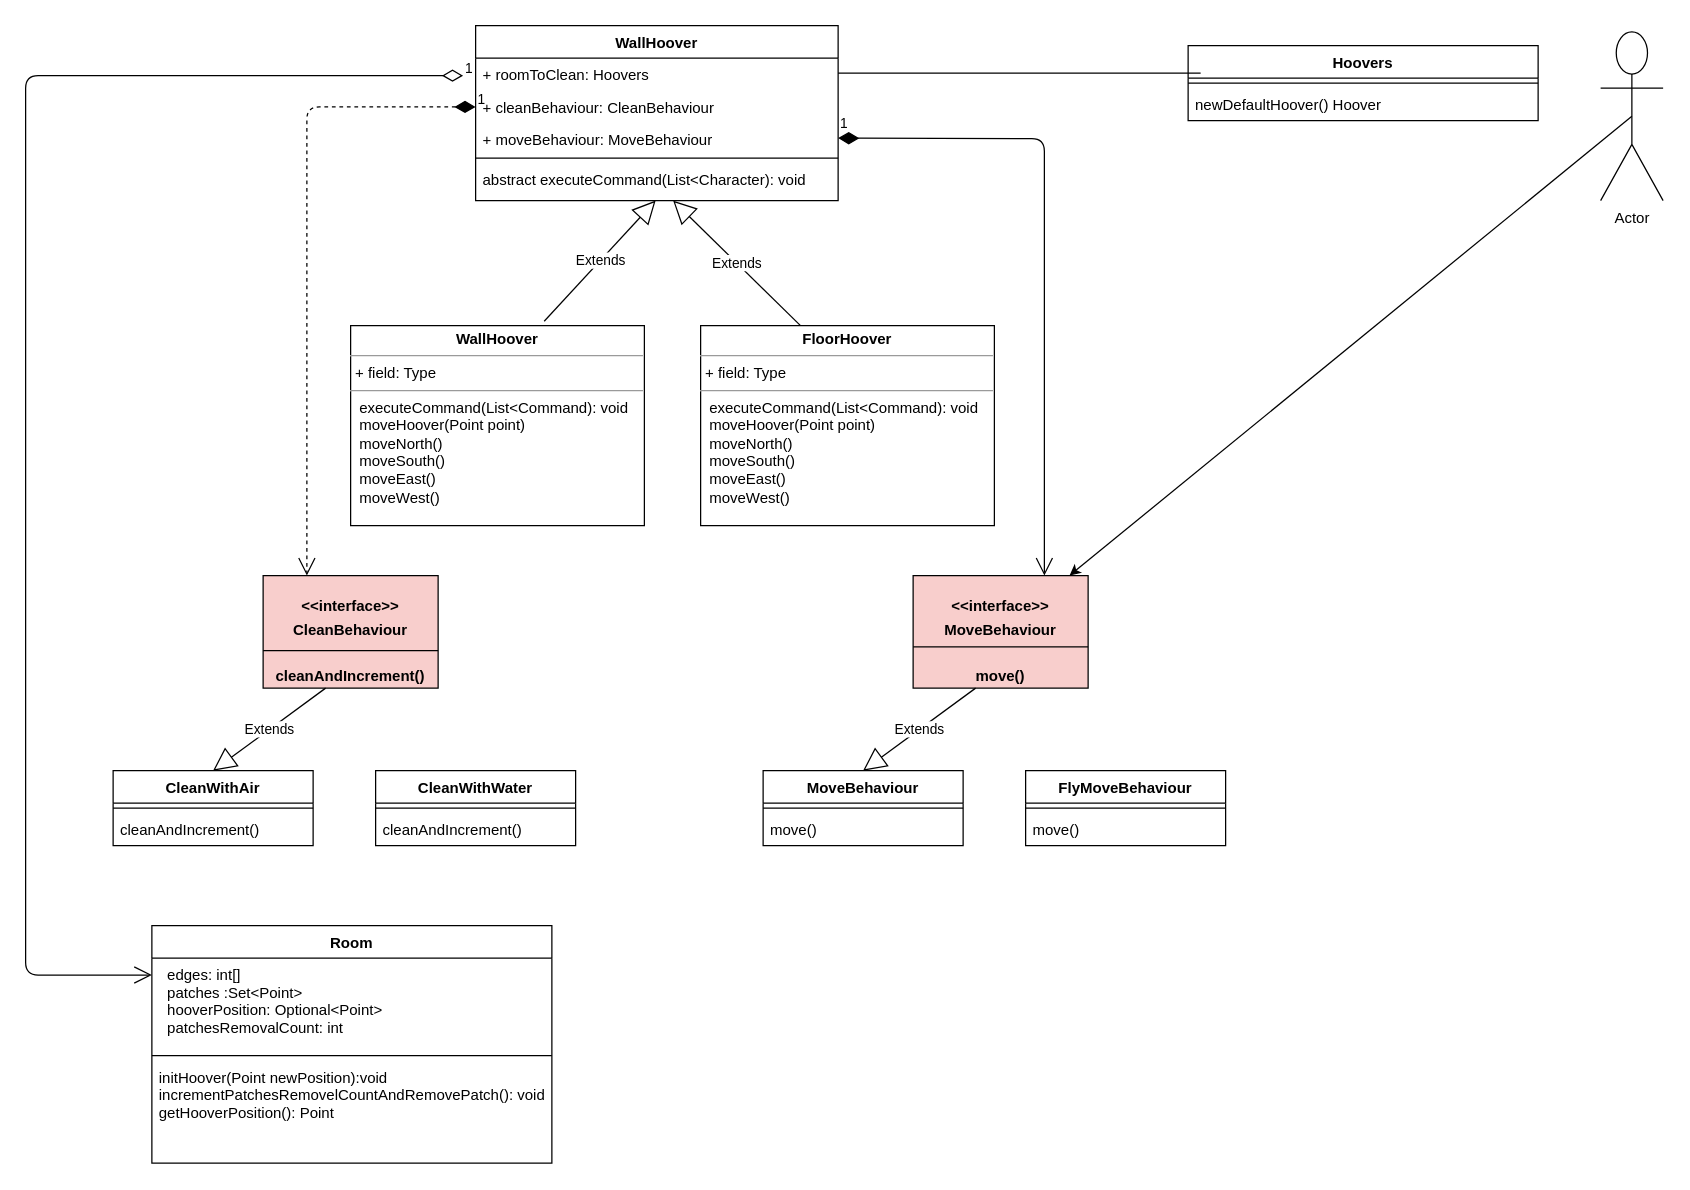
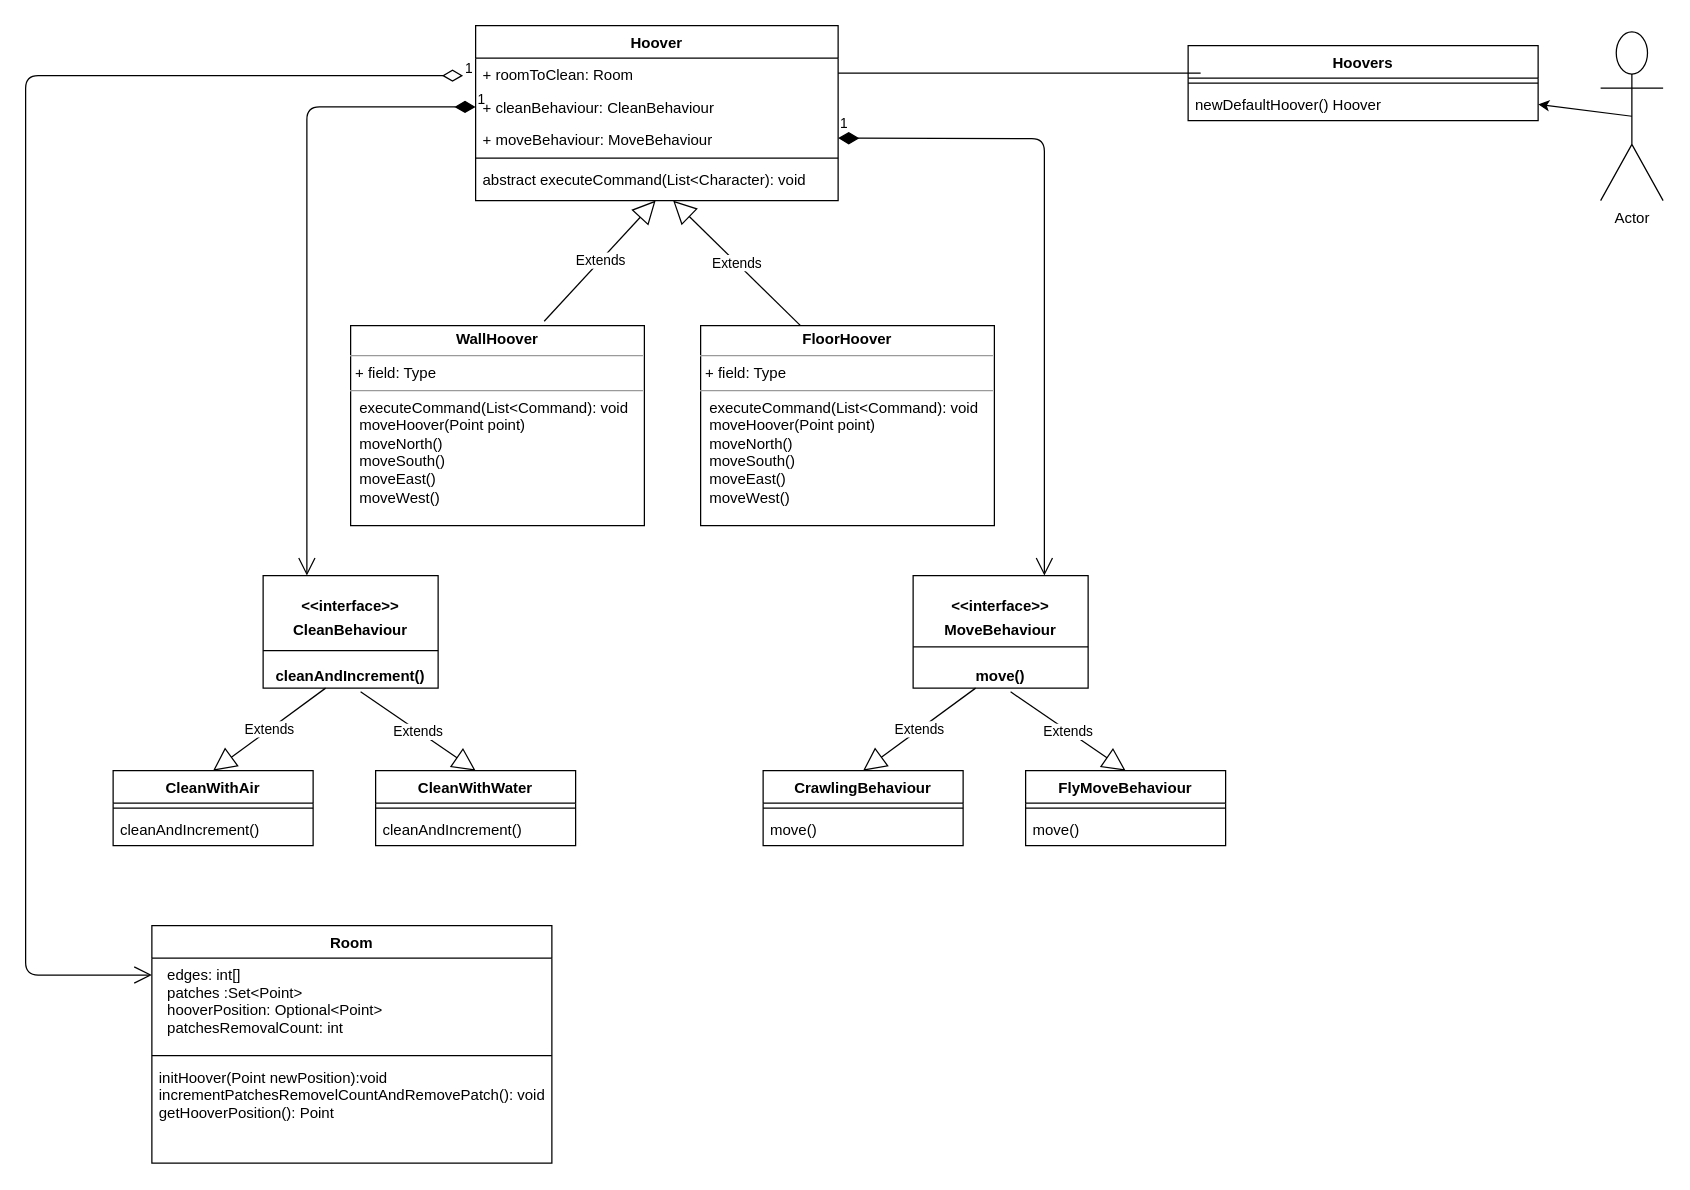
node "WallHoover": label "WallHoover" -> "Hoover"
node "+ roomToClean: Hoovers": label "+ roomToClean: Hoovers" -> "+ roomToClean: Room"
edge "+ cleanBehaviour: CleanBehaviour" -- "<<interface>> CleanBehaviour cleanAndIncrement()": style dashed -> solid
edge "Actor" -> "<<interface>> MoveBehaviour move()": now "Actor" -> "newDefaultHoover() Hoover"
node "<<interface>> CleanBehaviour cleanAndIncrement()": fillcolor #f8cecc -> #ffffff
node "<<interface>> MoveBehaviour move()": fillcolor #f8cecc -> #ffffff
edge "<<interface>> CleanBehaviour cleanAndIncrement()" -> "CleanWithWater": added, label "Extends"
edge "<<interface>> MoveBehaviour move()" -> "FlyMoveBehaviour": added, label "Extends"
node "MoveBehaviour": label "MoveBehaviour" -> "CrawlingBehaviour"
